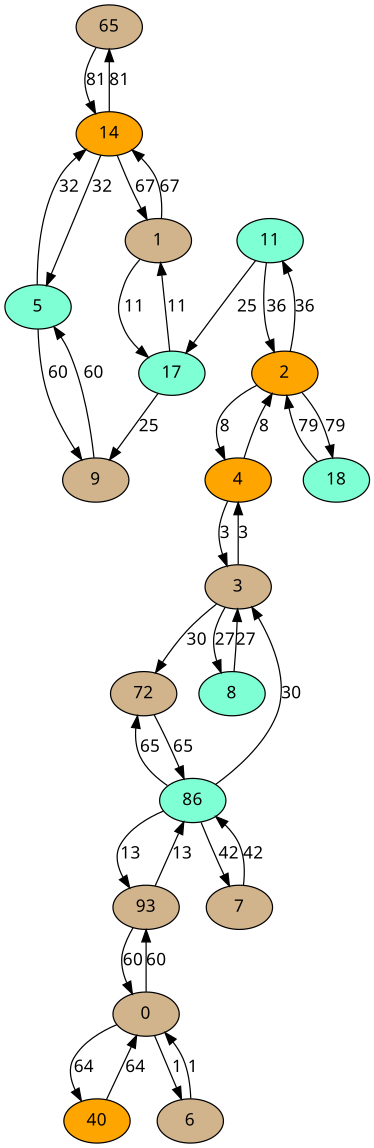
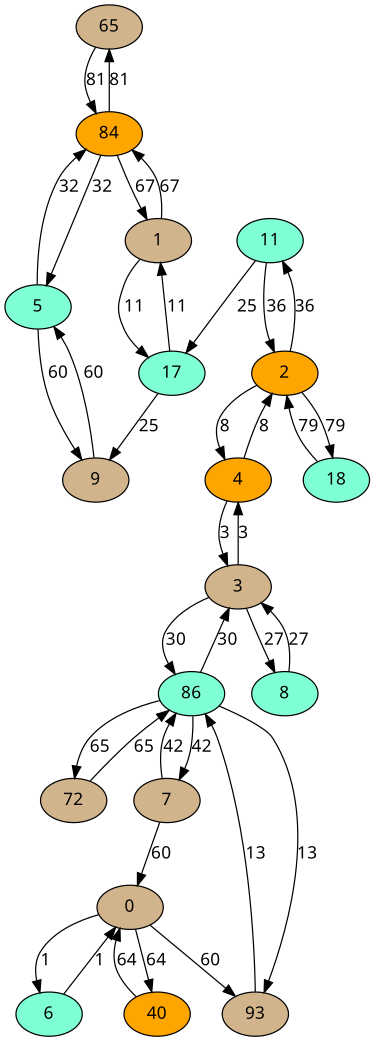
node "14": label "14" -> "84"
edge "3" -> "72": now "3" -> "86"
edge "93" -> "0": now "7" -> "0"
node "6": fillcolor tan -> aquamarine
